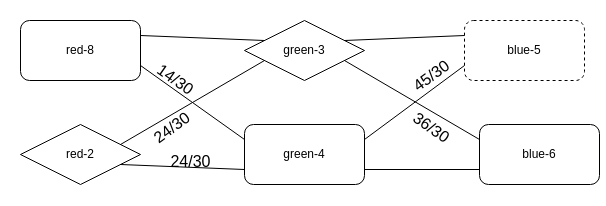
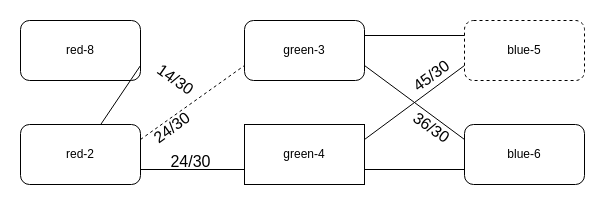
edge "red-8" -- "green-3": removed
node "green-3": shape diamond -> rounded rectangle
edge "red-8" -- "green-4": now "red-8" -- "red-2"
edge "green-3" -- "red-2": style solid -> dashed
node "red-2": shape diamond -> rounded rectangle
node "green-4": shape rounded rectangle -> rectangle
node "blue-6": moved (540, 155) -> (525, 155)
